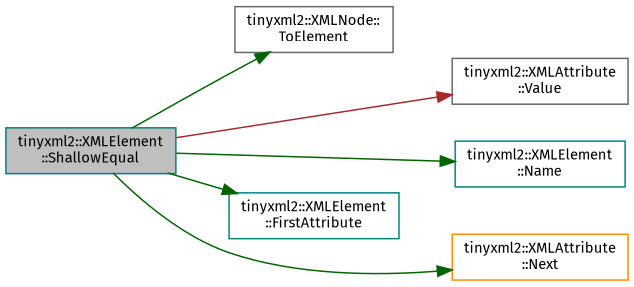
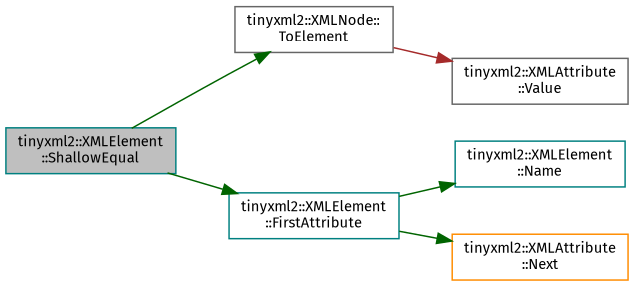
edge "tinyxml2::XMLElement ::ShallowEqual" -> "tinyxml2::XMLAttribute ::Value": now "tinyxml2::XMLNode:: ToElement" -> "tinyxml2::XMLAttribute ::Value"
edge "tinyxml2::XMLElement ::ShallowEqual" -> "tinyxml2::XMLElement ::Name": now "tinyxml2::XMLElement ::FirstAttribute" -> "tinyxml2::XMLElement ::Name"
edge "tinyxml2::XMLElement ::ShallowEqual" -> "tinyxml2::XMLAttribute ::Next": now "tinyxml2::XMLElement ::FirstAttribute" -> "tinyxml2::XMLAttribute ::Next"
